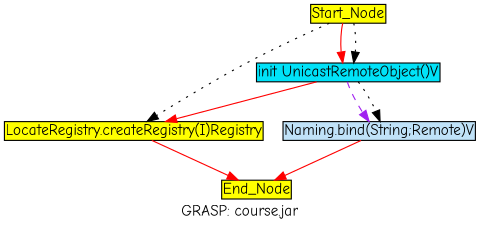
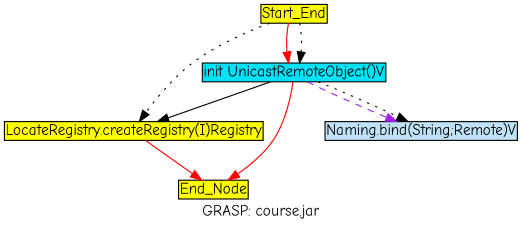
node "Start_Node": label "Start_Node" -> "Start_End"
edge "init UnicastRemoteObject()V" -> "LocateRegistry.createRegistry(I)Registry": color red -> black
edge "Naming.bind(String;Remote)V" -> "End_Node": now "init UnicastRemoteObject()V" -> "End_Node"
